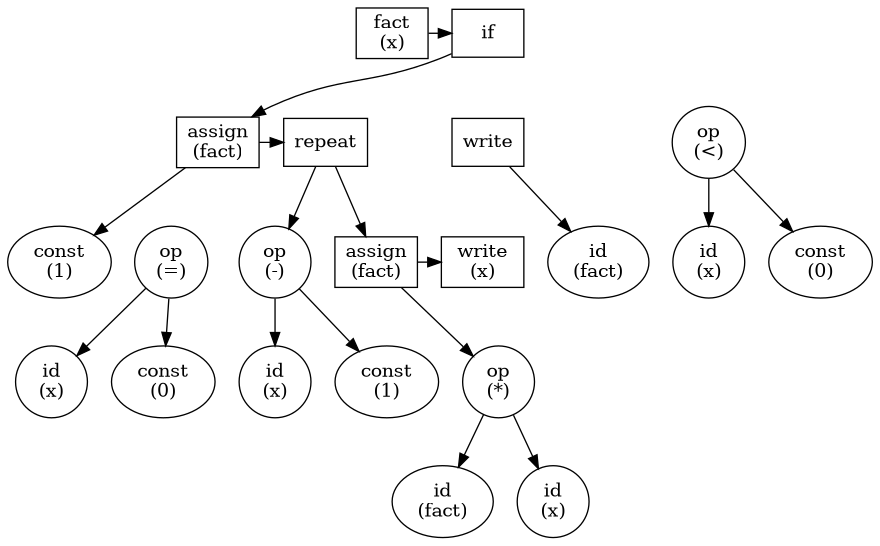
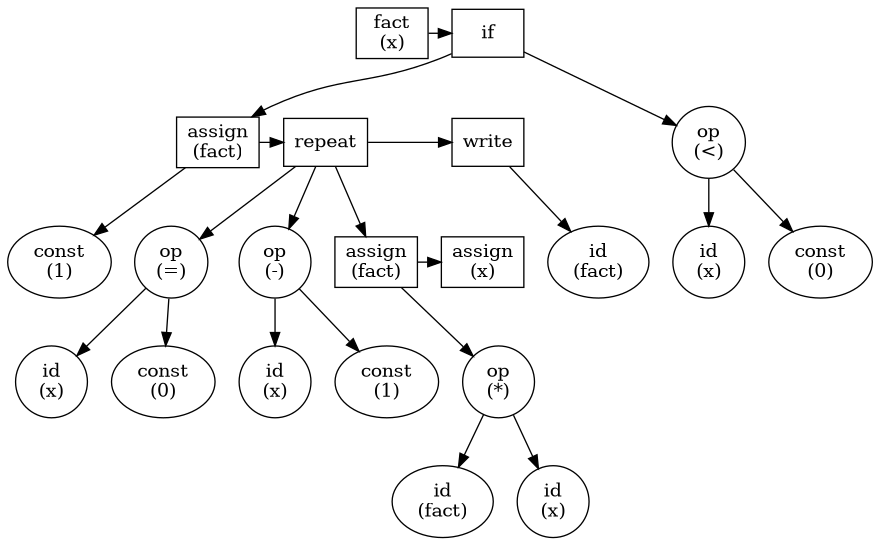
edge "if" -> "op (<)": added
edge "repeat" -> "write": added
edge "repeat" -> "op (=)": added
node "write (x)": label "write (x)" -> "assign (x)"
